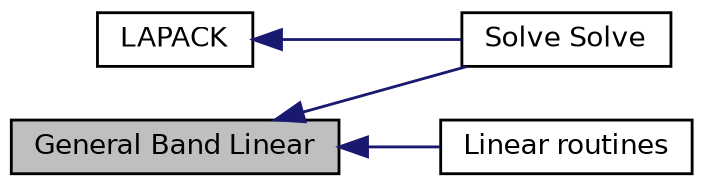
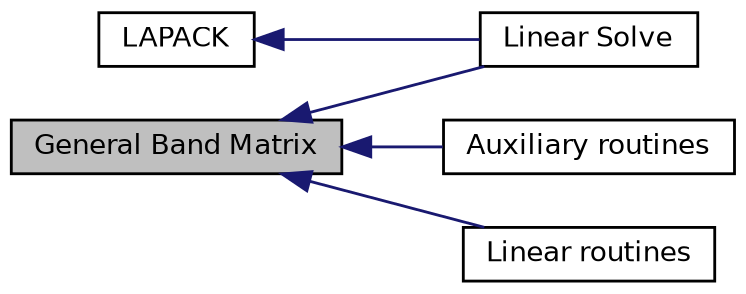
node "Solve Solve": label "Solve Solve" -> "Linear Solve"
node "General Band Linear": label "General Band Linear" -> "General Band Matrix"
node "Auxiliary routines": added
